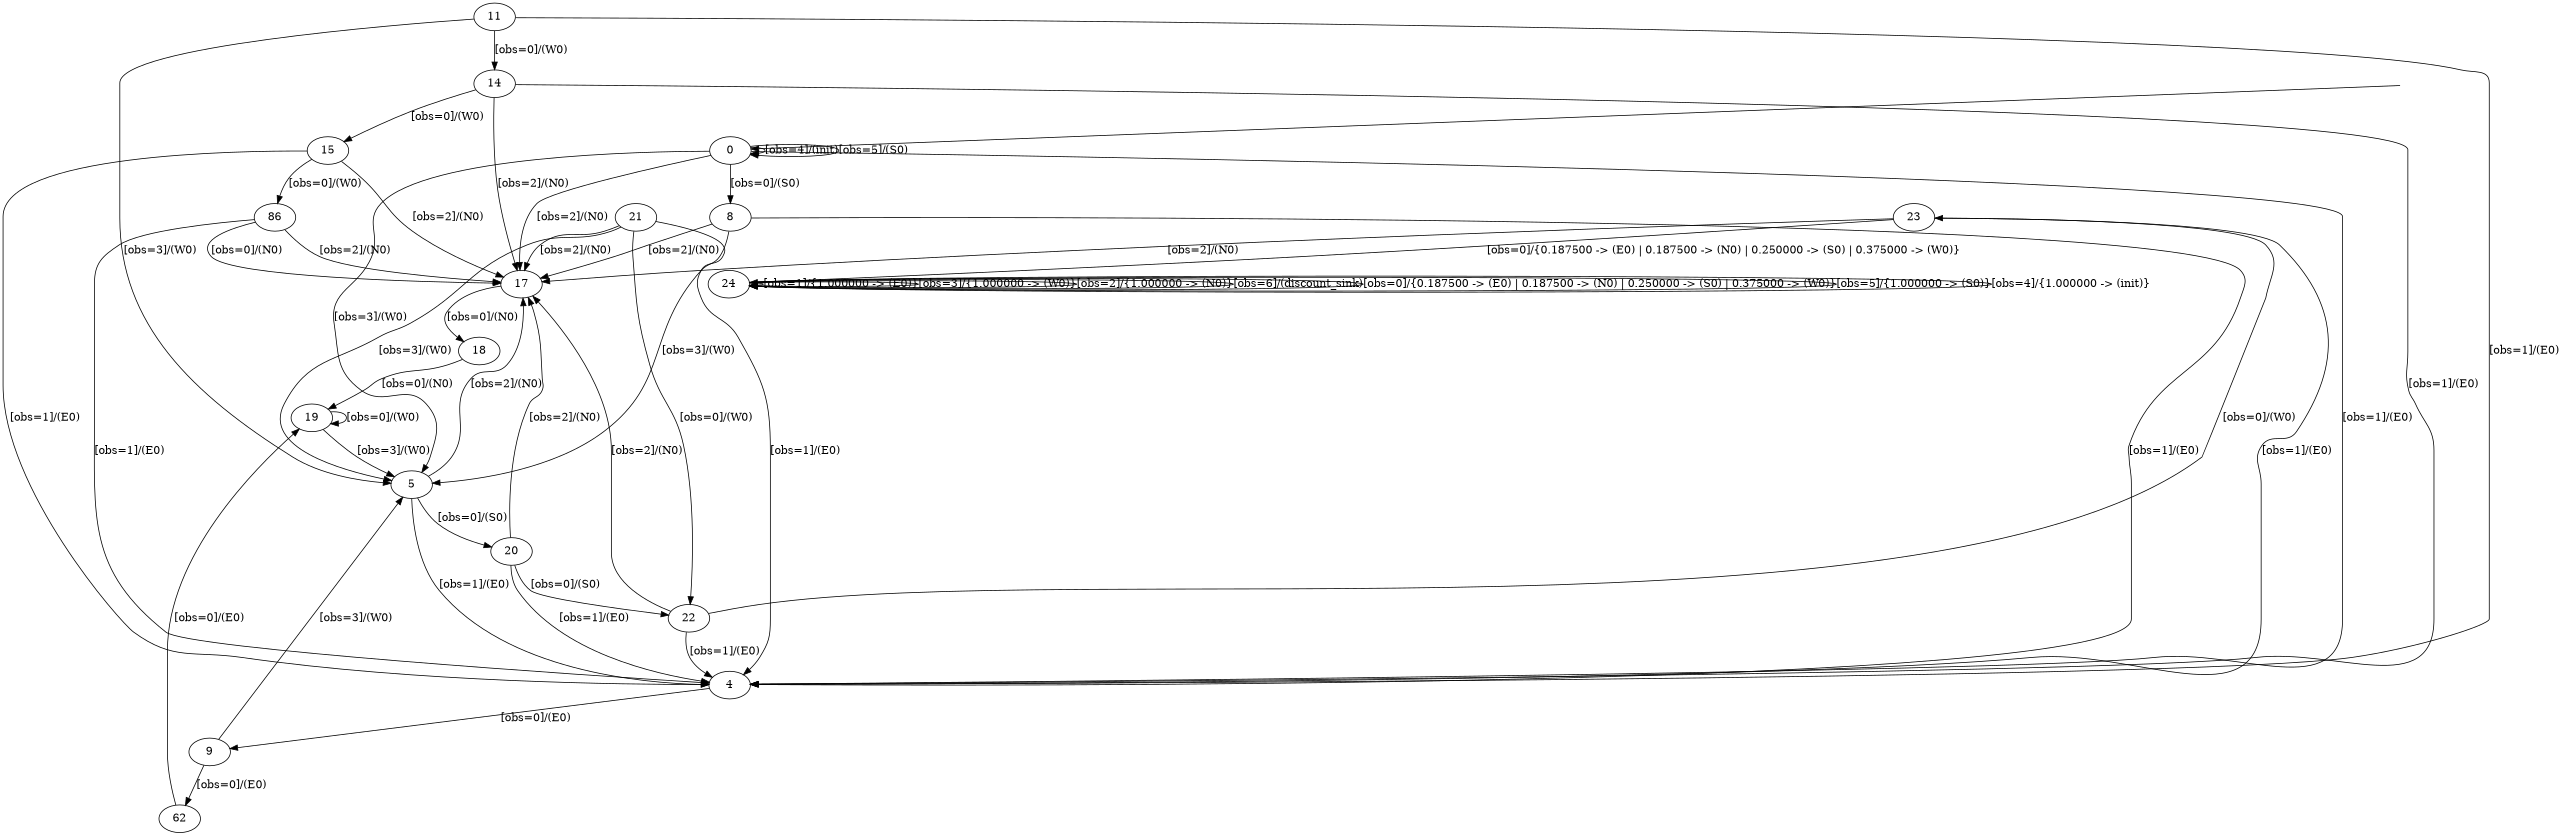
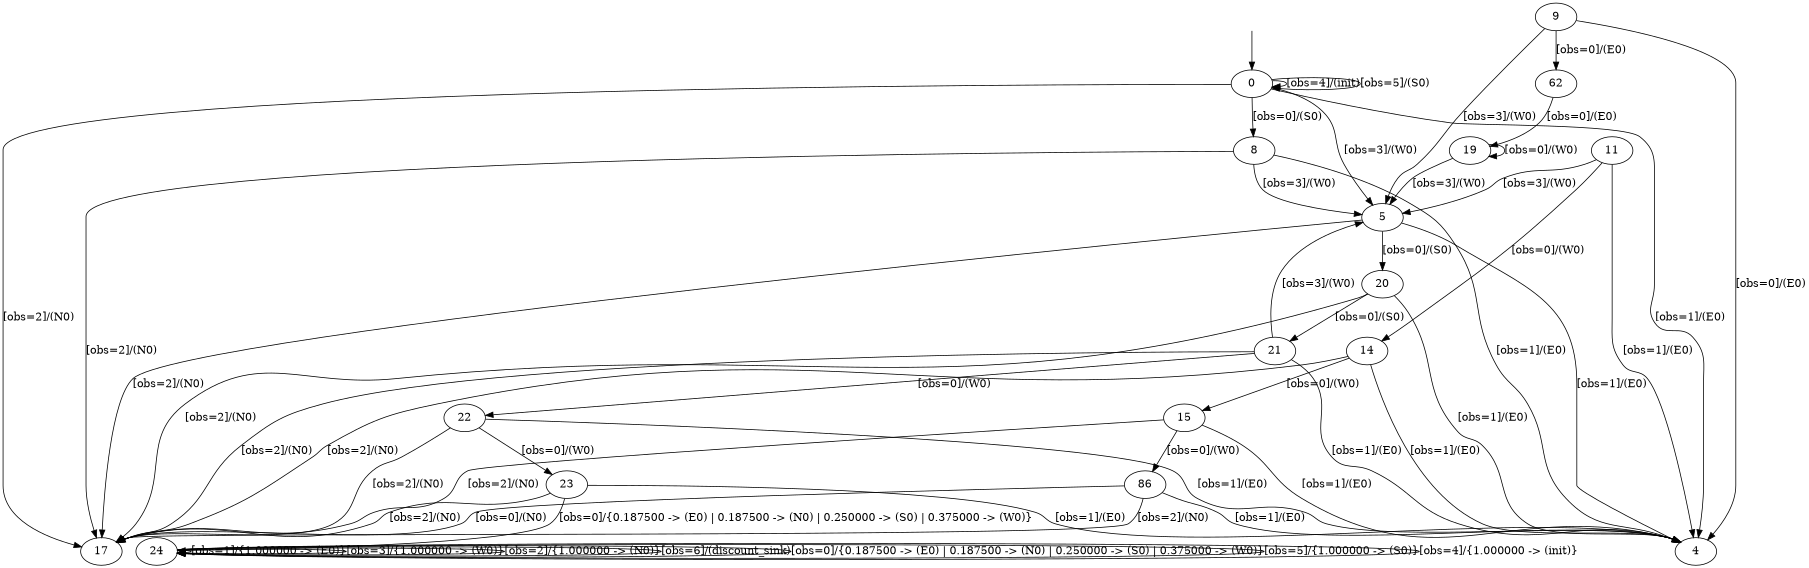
node "18": removed
edge "20" -> "22": now "20" -> "21"
edge "4" -> "9": reversed
